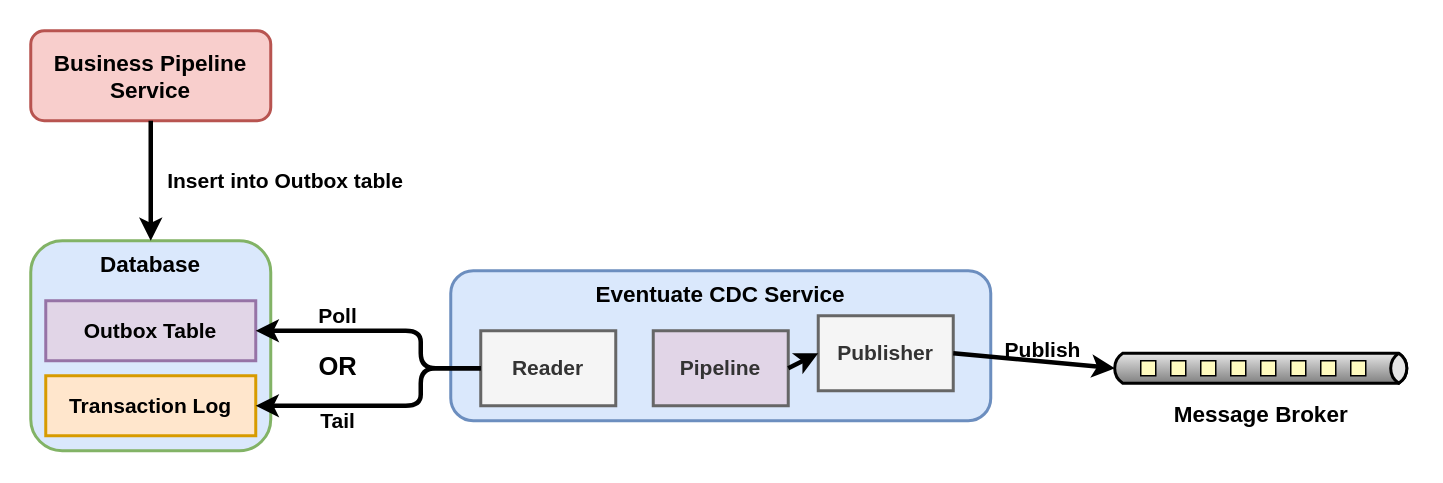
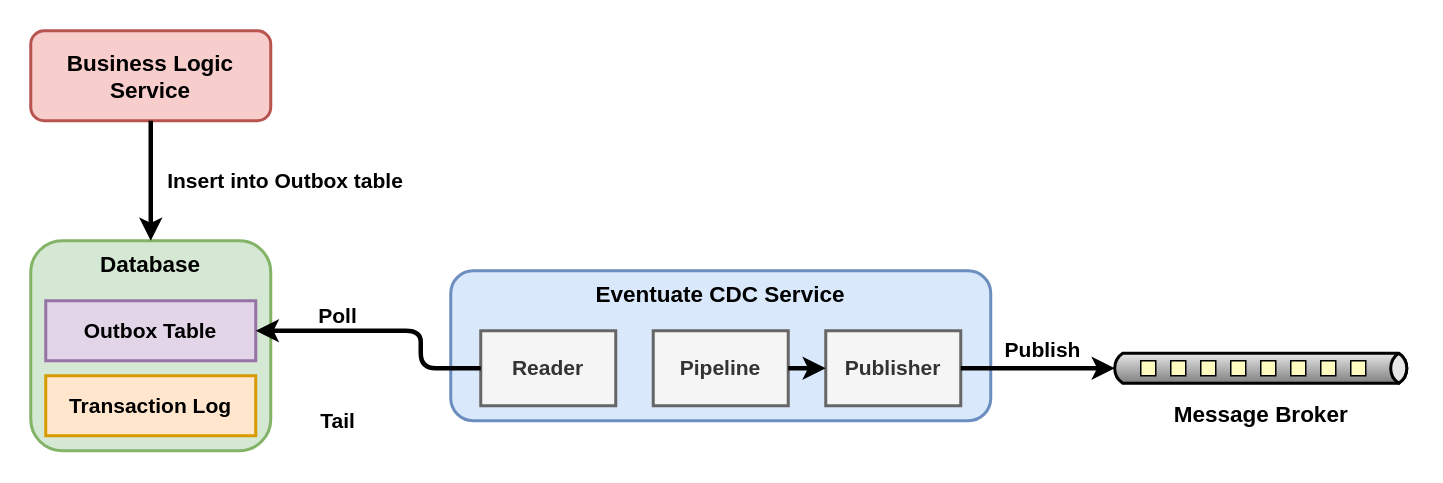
node "Business Pipeline Service": label "Business Pipeline Service" -> "Business Logic Service"
node "Database": fillcolor #dae8fc -> #d5e8d4
node "Publisher": moved (886, 353) -> (893, 368)
node "OR": removed
node "Pipeline": fillcolor #e1d5e7 -> #f5f5f5
edge "Reader" -> "Transaction Log": removed
